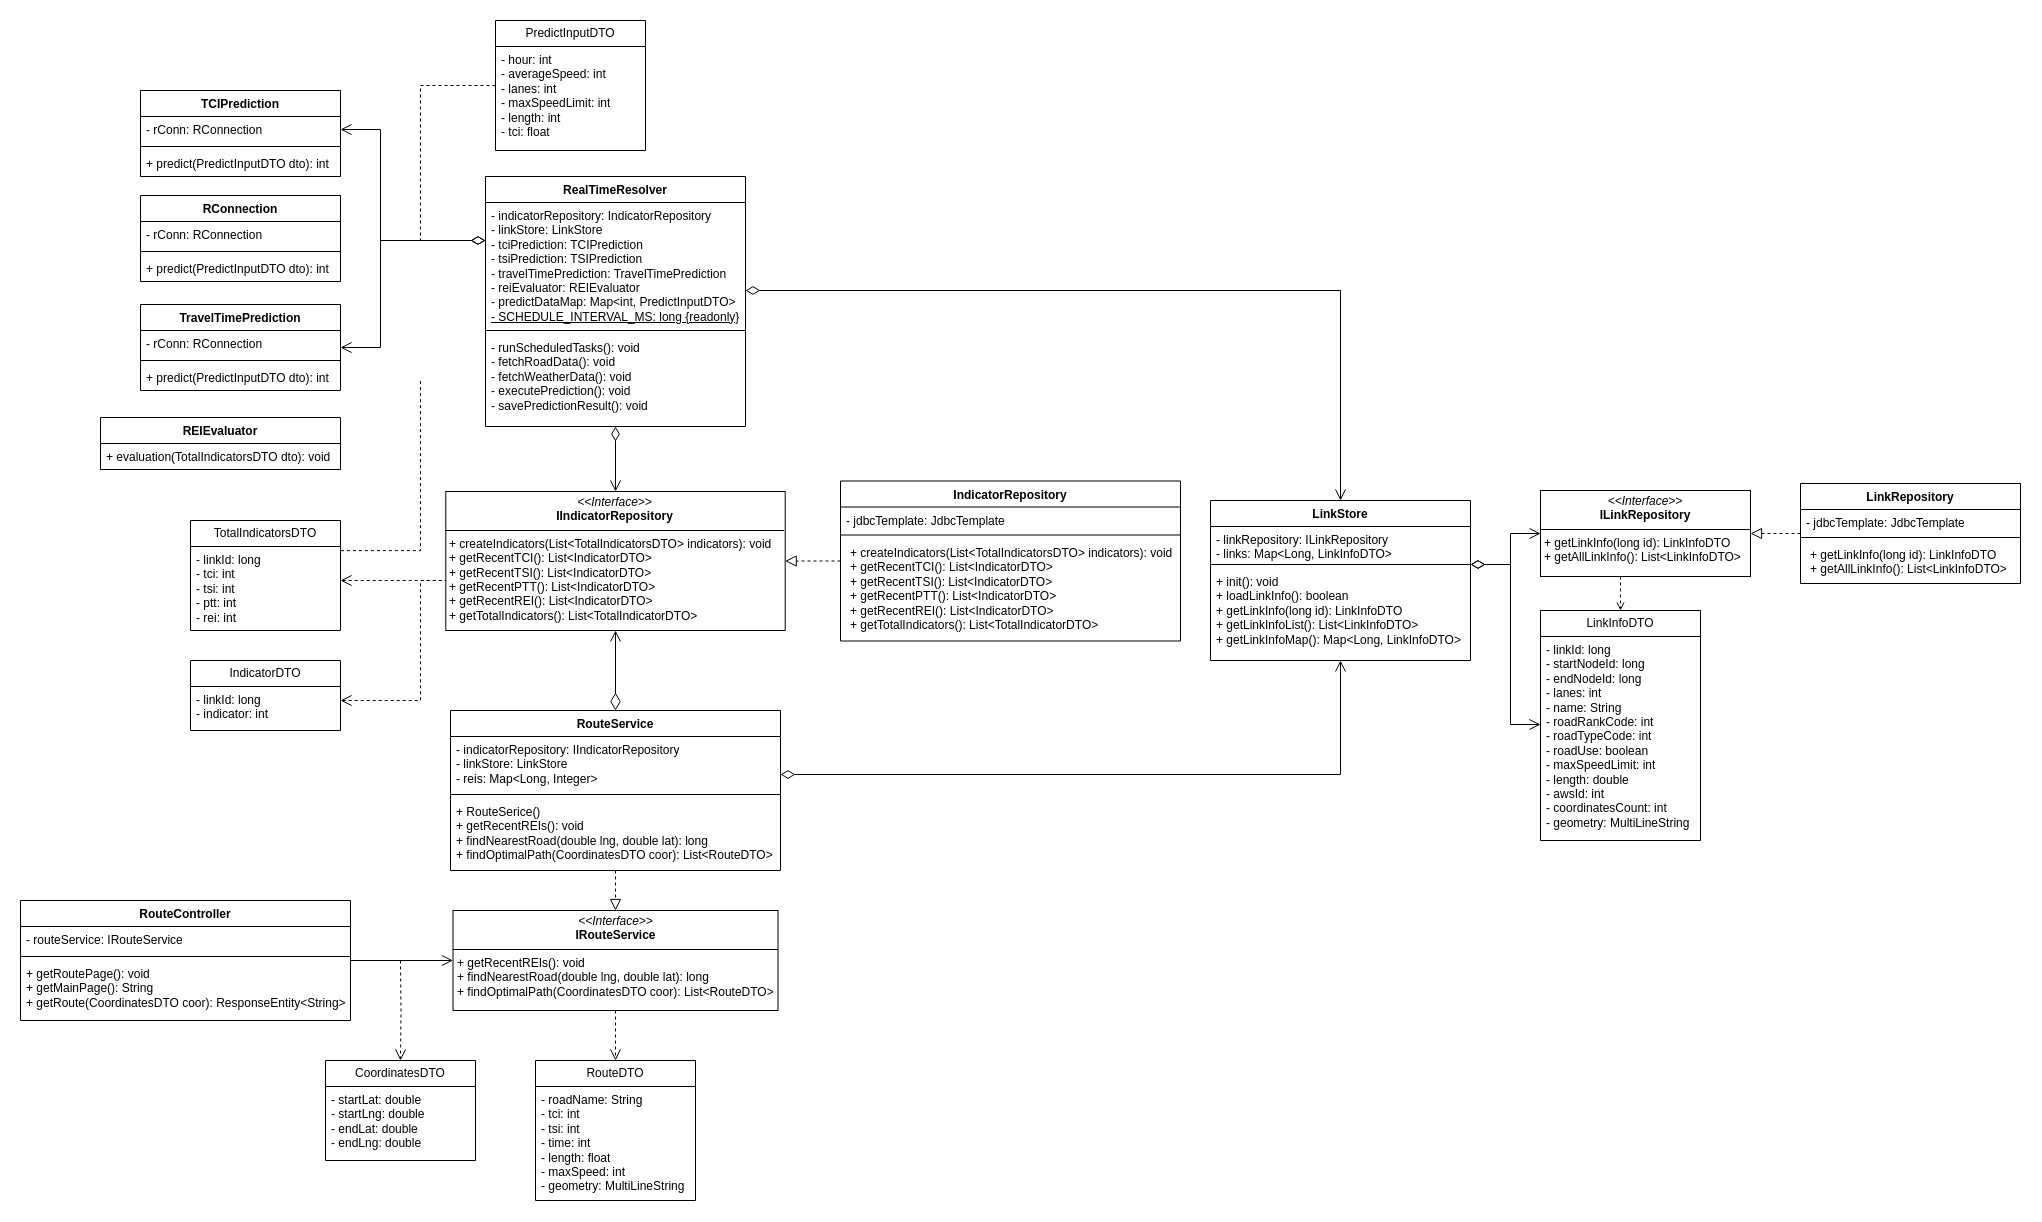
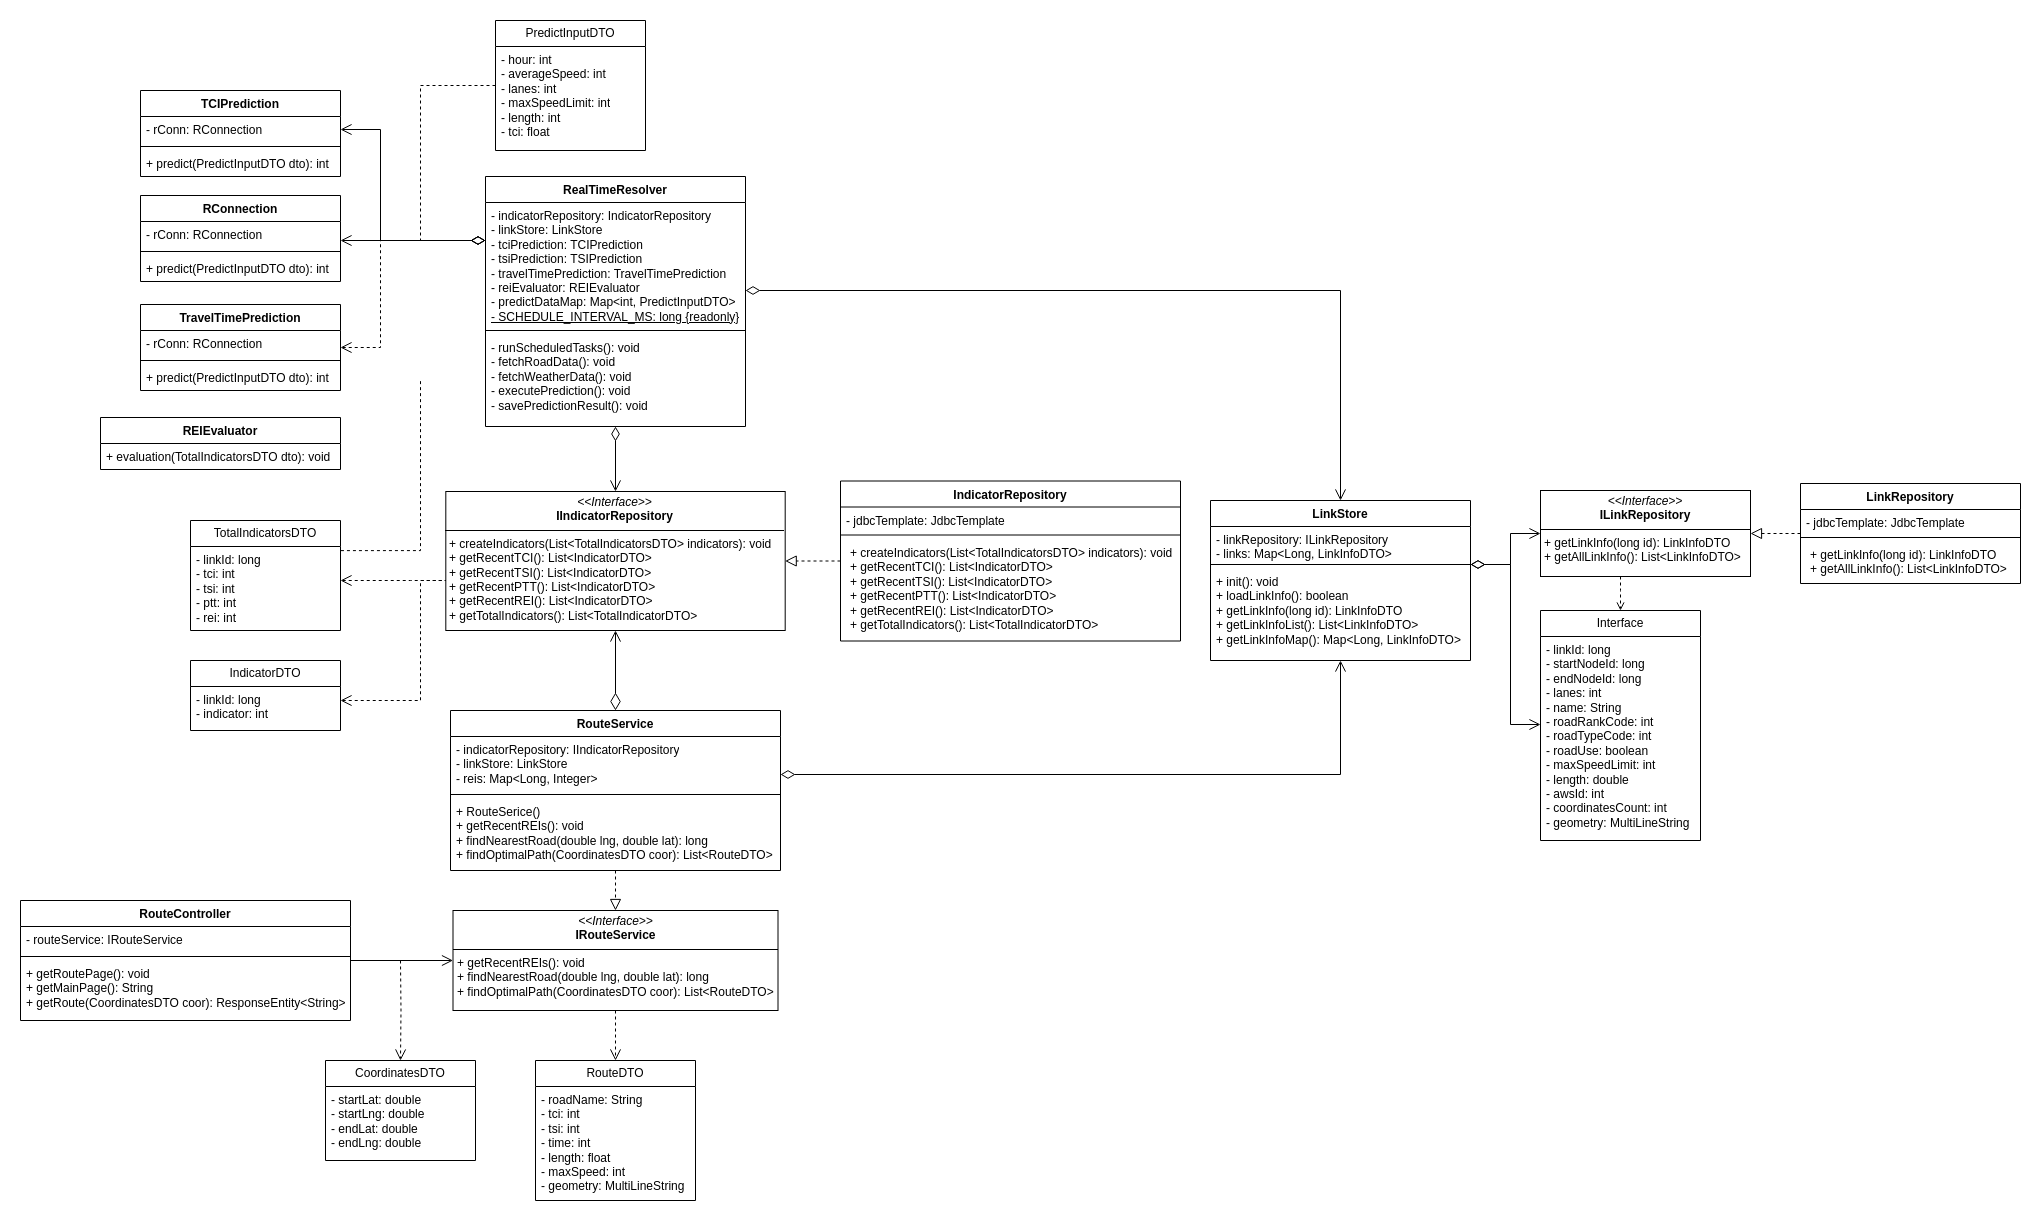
edge "RConnection" -- "RealTimeResolver": added
edge "RealTimeResolver" -- "TravelTimePrediction": style solid -> dashed
node "LinkInfoDTO": label "LinkInfoDTO" -> "Interface"
